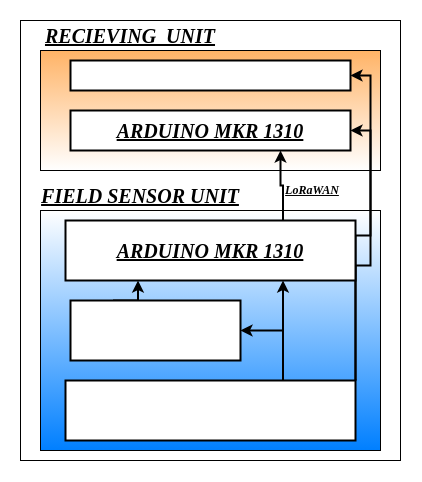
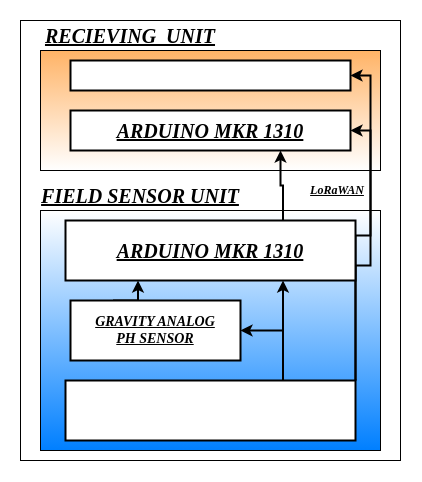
node "LoRaWAN": moved (313, 191) -> (338, 191)
node "GRAVITY ANALOG PH SENSOR": added
